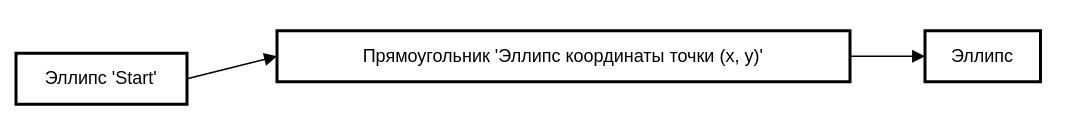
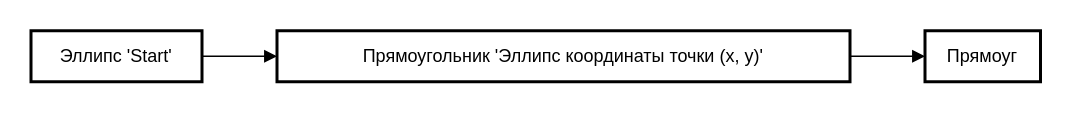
node "Эллипс": label "Эллипс" -> "Прямоуг"
node "Эллипс 'Start'": moved (101, 79) -> (116, 56)
